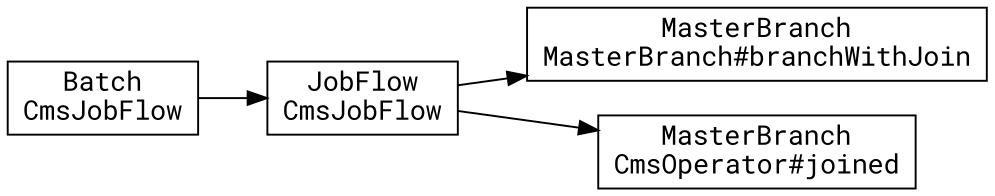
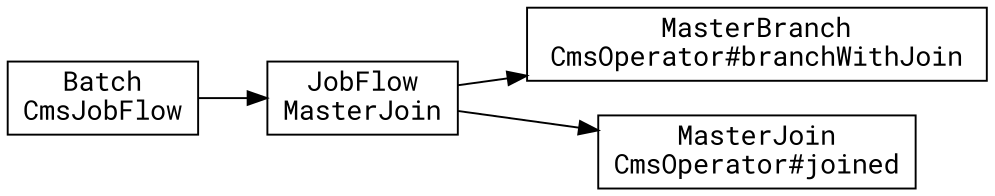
node "MasterBranch MasterBranch#branchWithJoin": label "MasterBranch MasterBranch#branchWithJoin" -> "MasterBranch CmsOperator#branchWithJoin"
node "JobFlow CmsJobFlow": label "JobFlow CmsJobFlow" -> "JobFlow MasterJoin"
node "MasterBranch CmsOperator#joined": label "MasterBranch CmsOperator#joined" -> "MasterJoin CmsOperator#joined"
